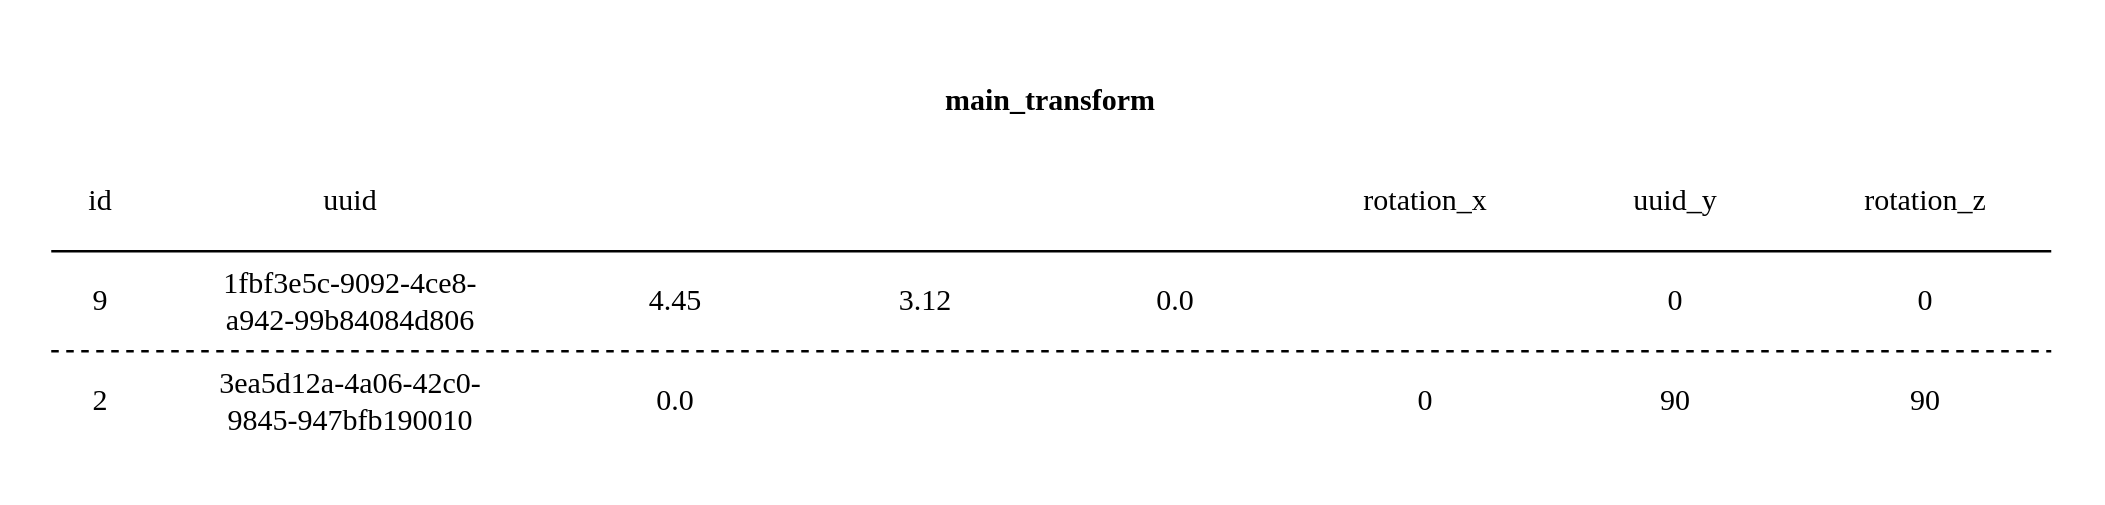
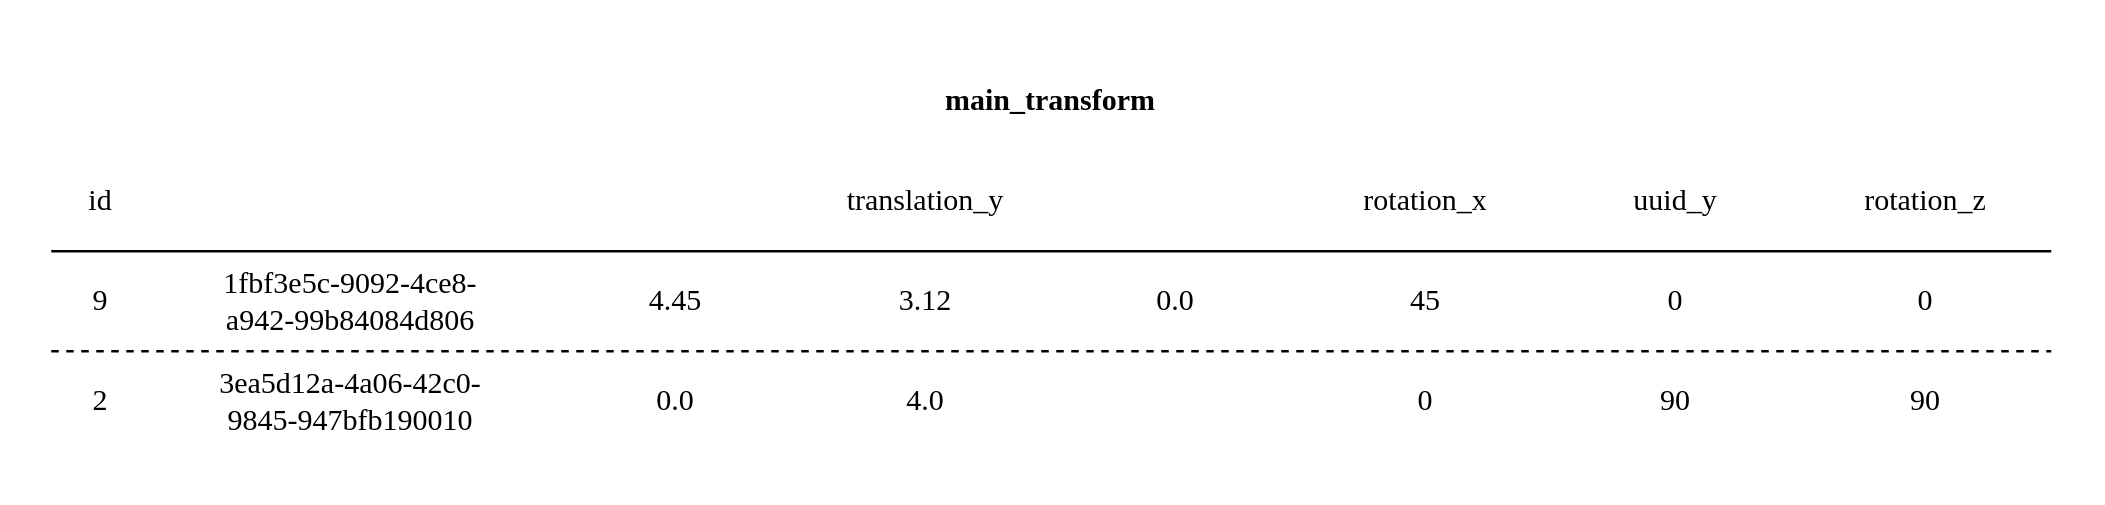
node "uuid": removed
node "translation_y": added
node "45": added
node "4.0": added
